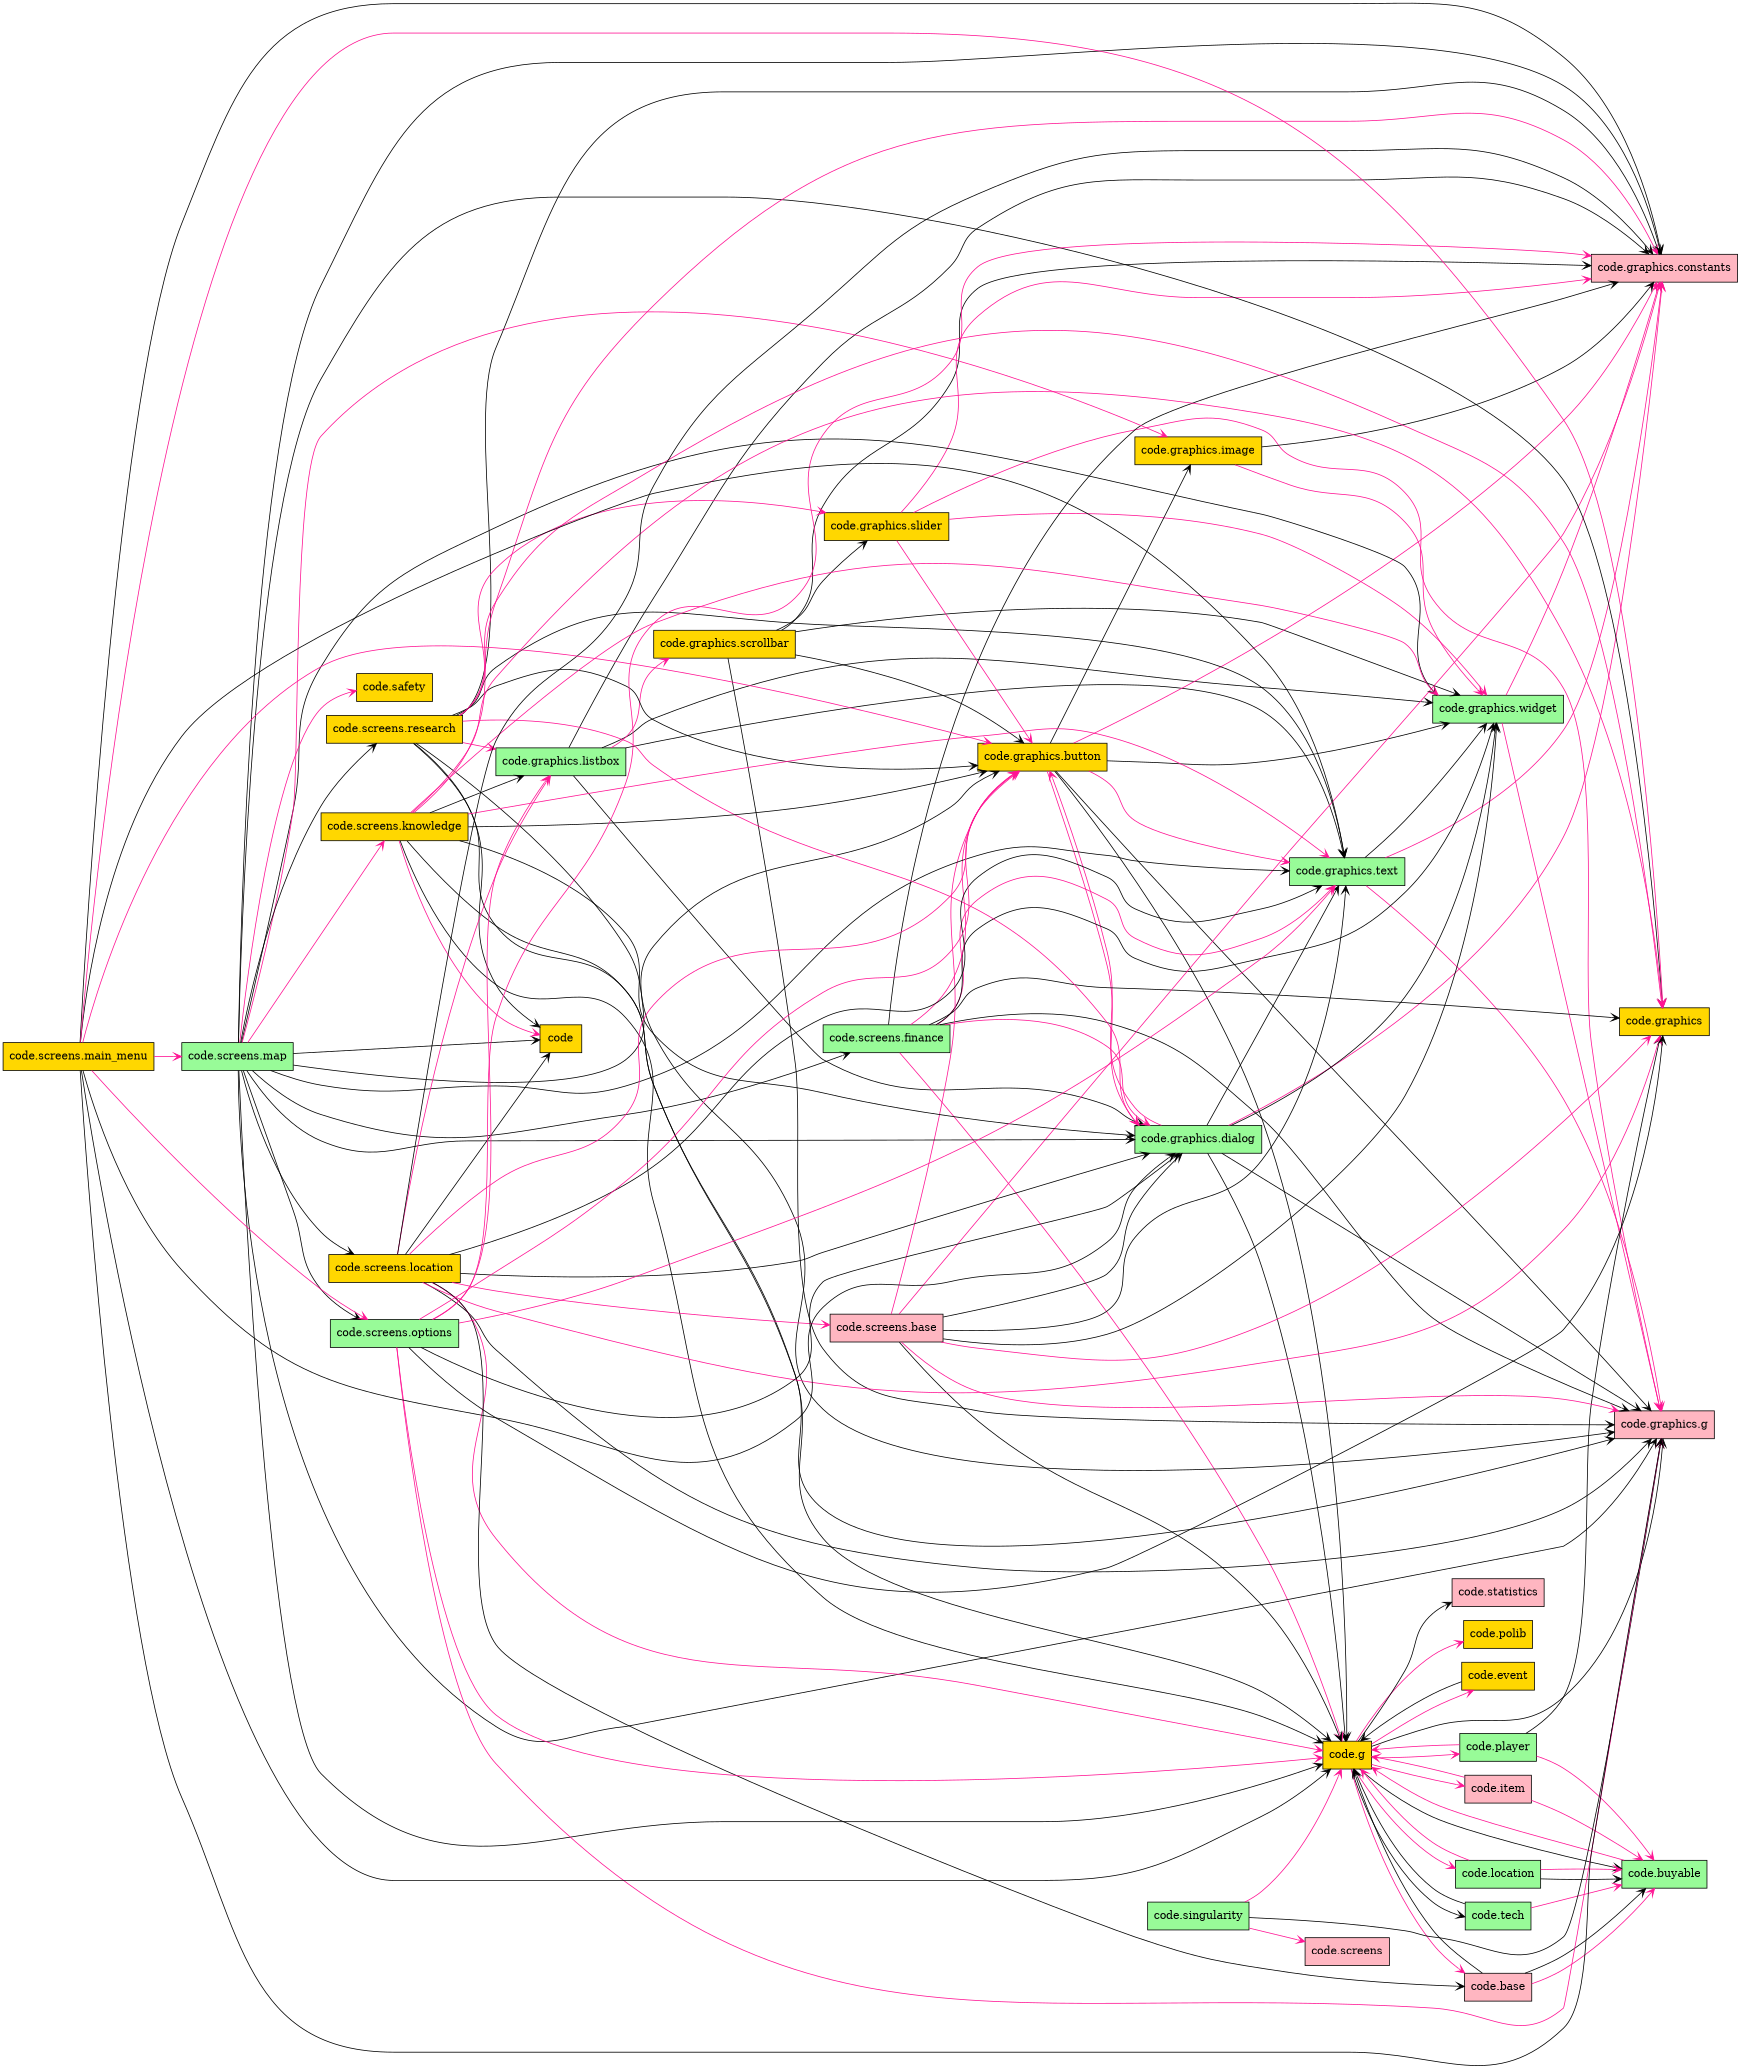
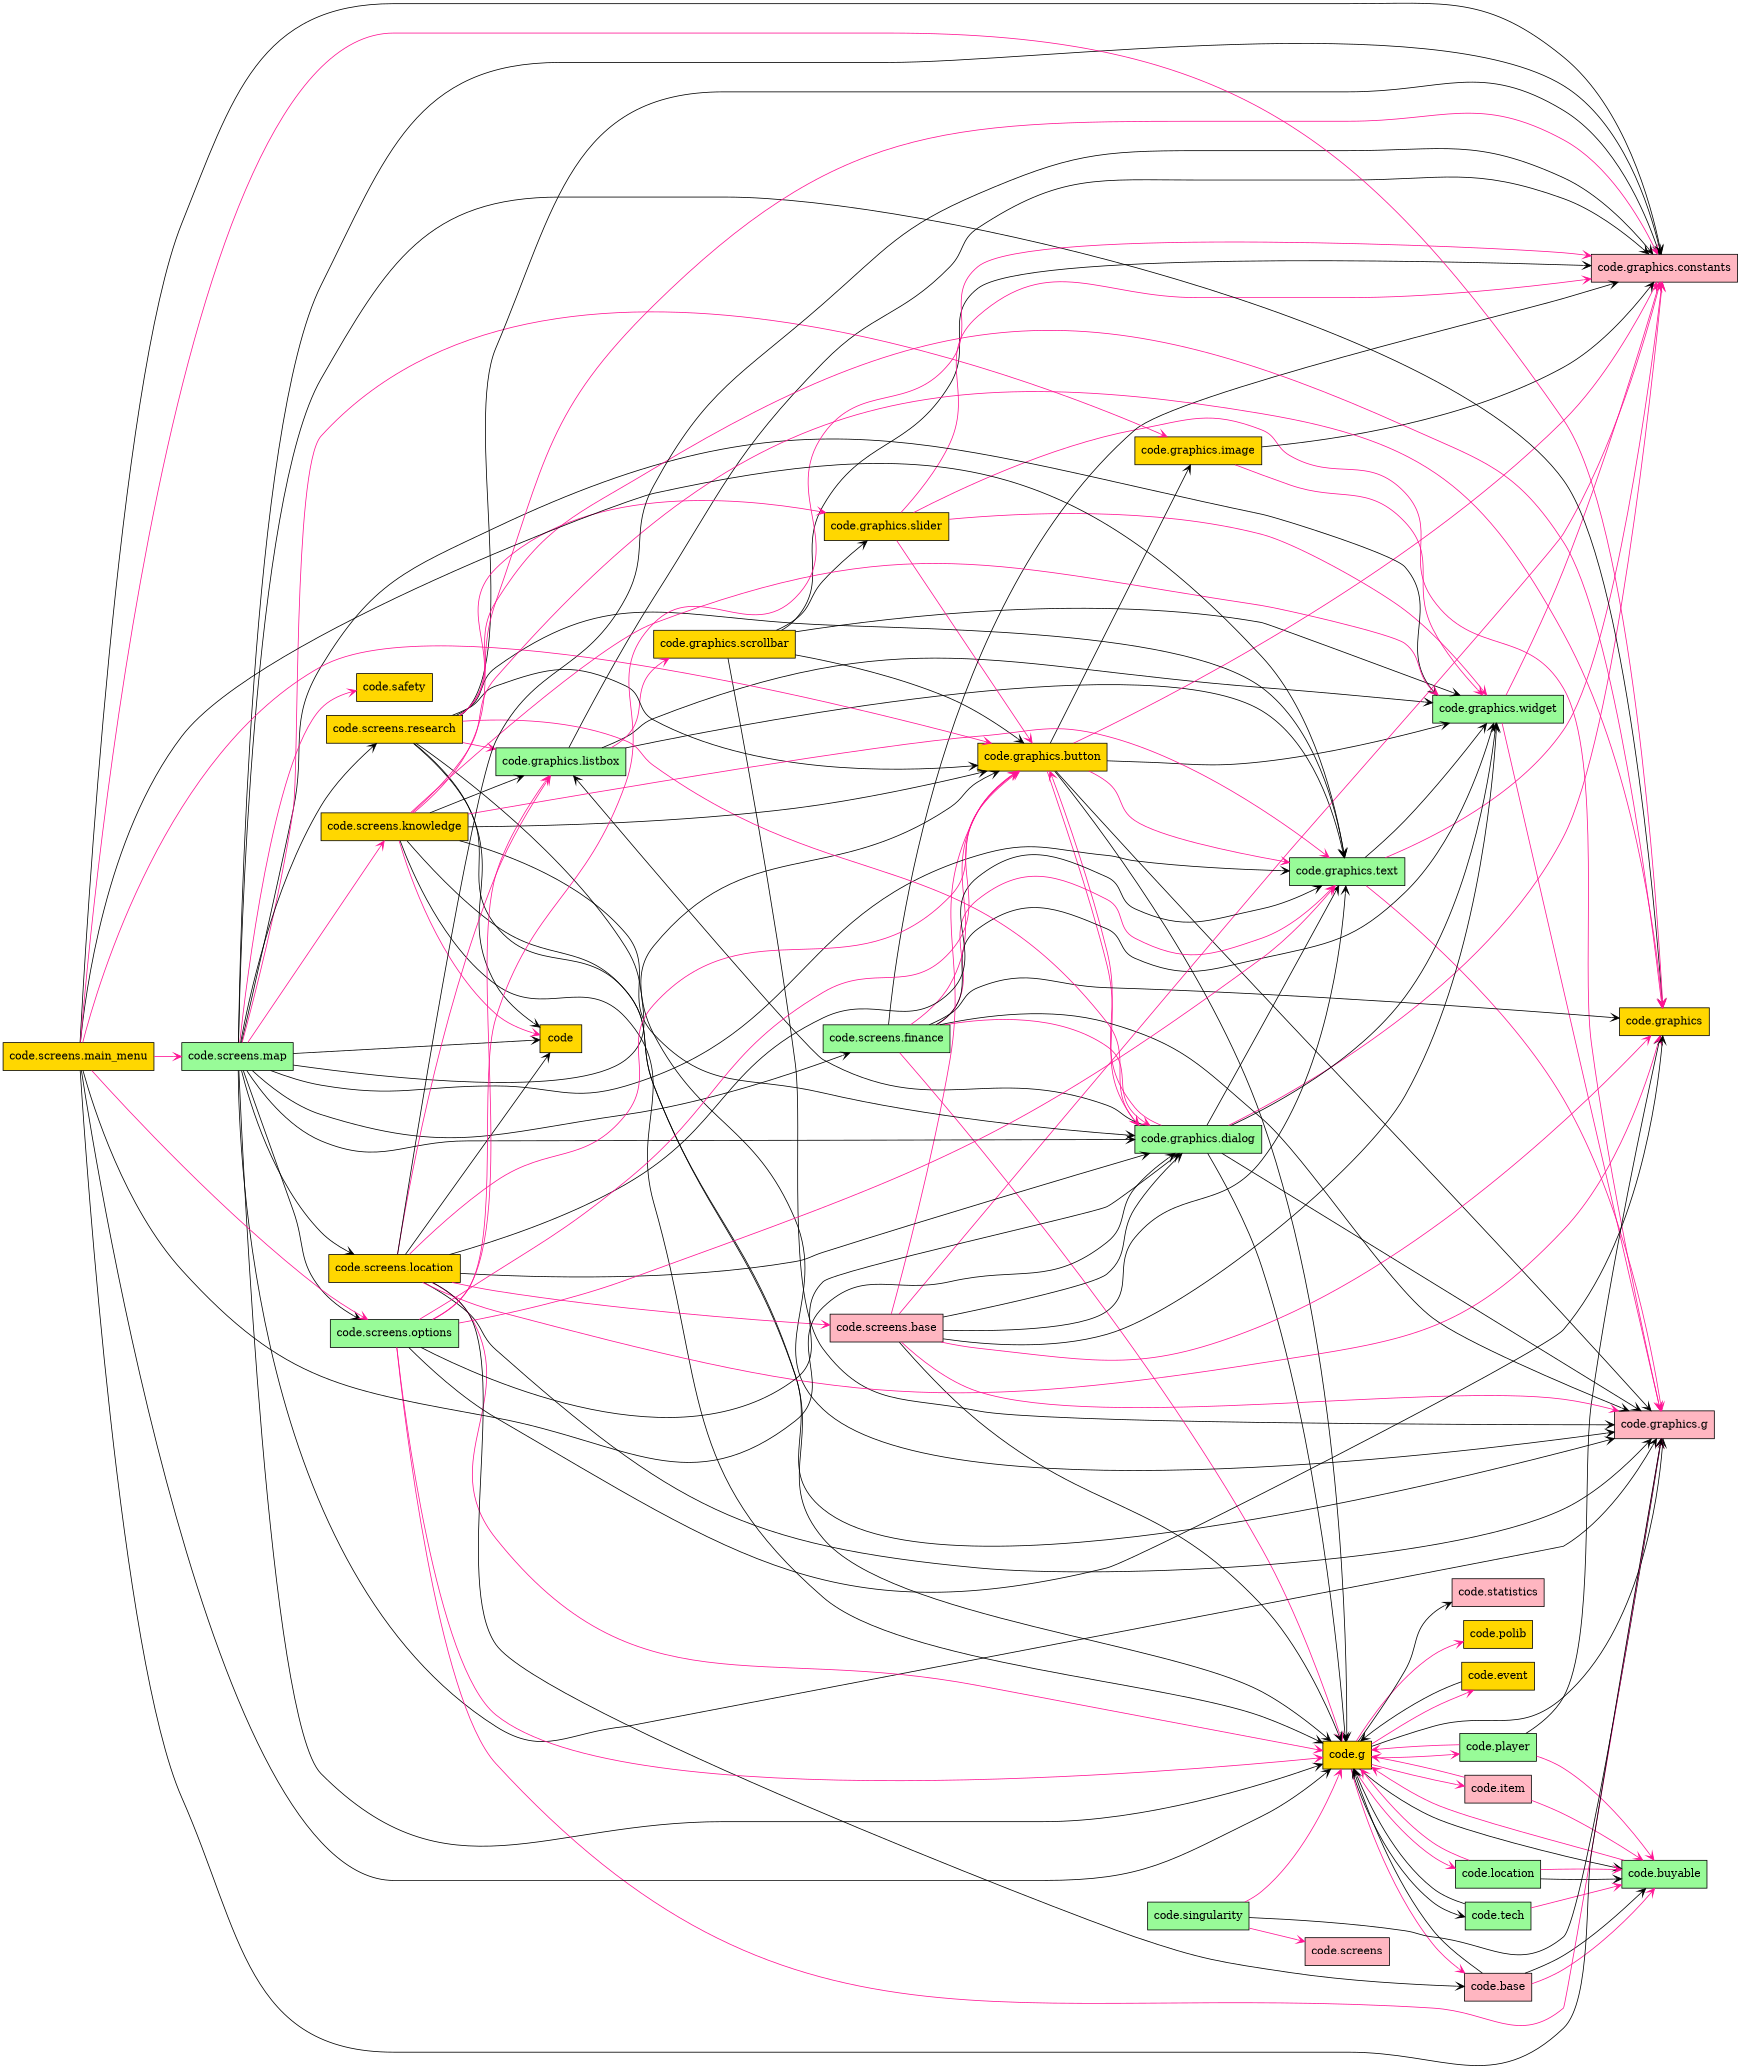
edge "code.graphics.listbox" -> "code.graphics.dialog": reversed
